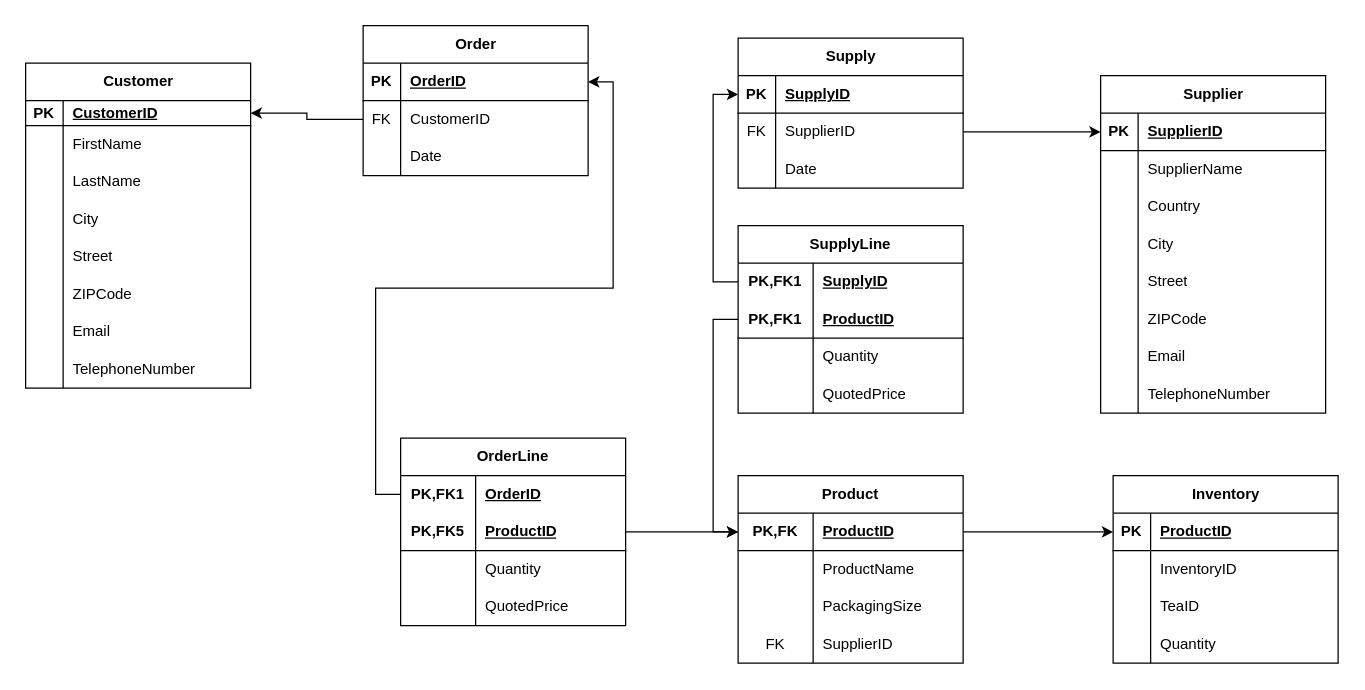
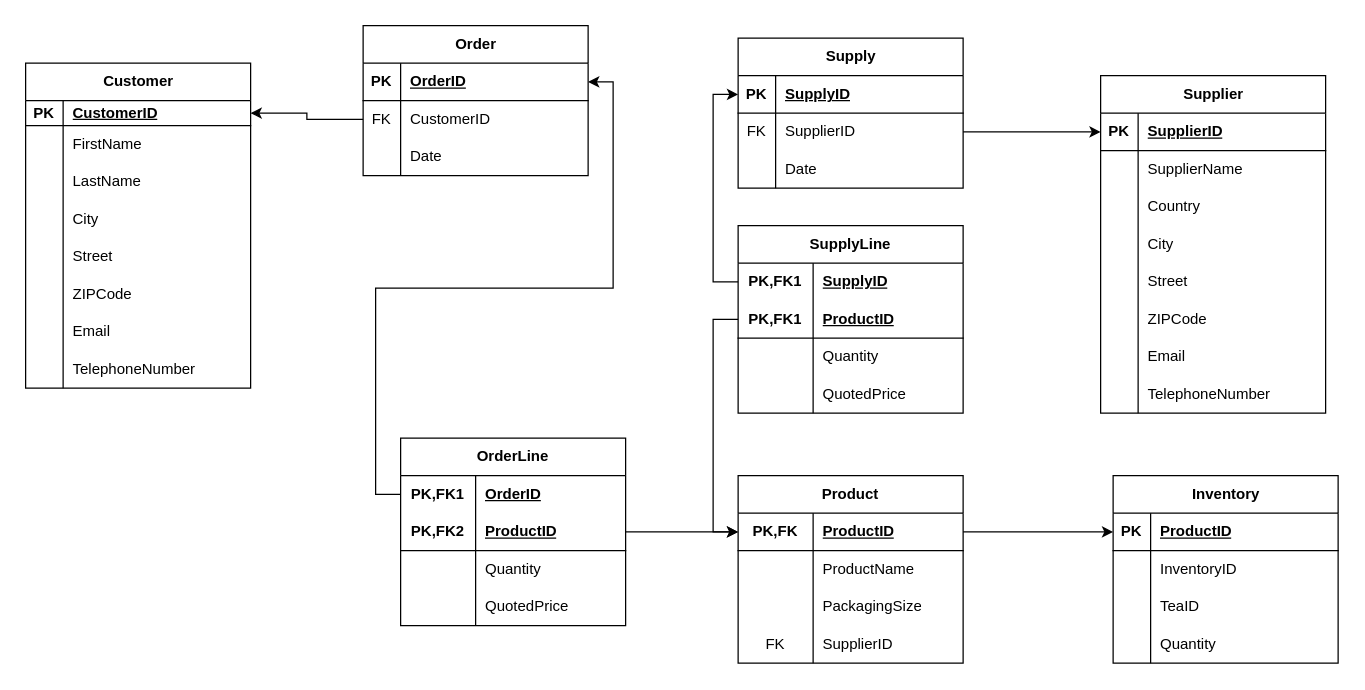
node "PK,FK5": label "PK,FK5" -> "PK,FK2"
